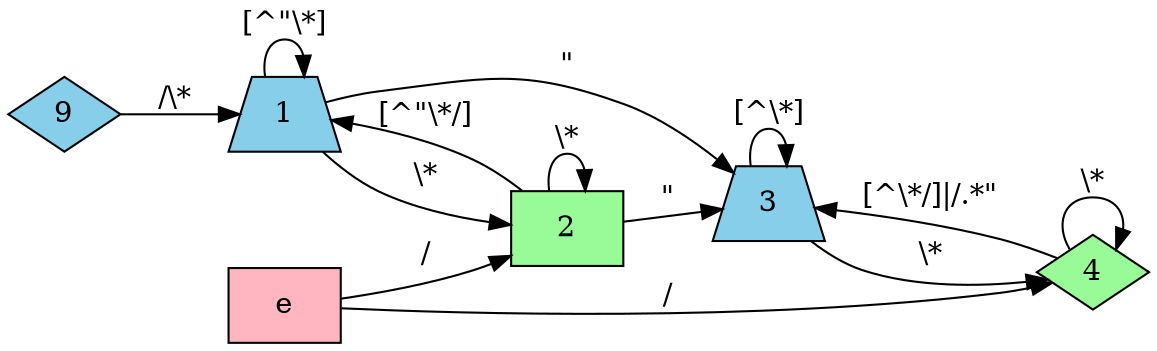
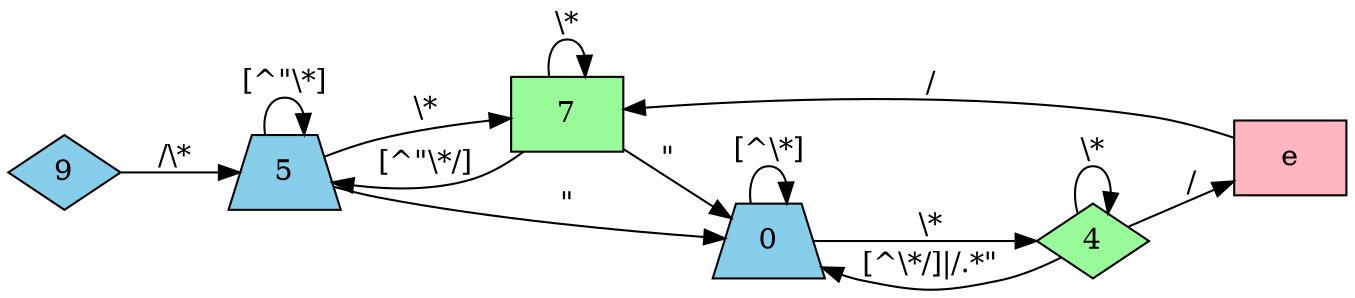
node "1": label "1" -> "5"
node "3": label "3" -> "0"
node "2": label "2" -> "7"
edge "e" -> "4": reversed
